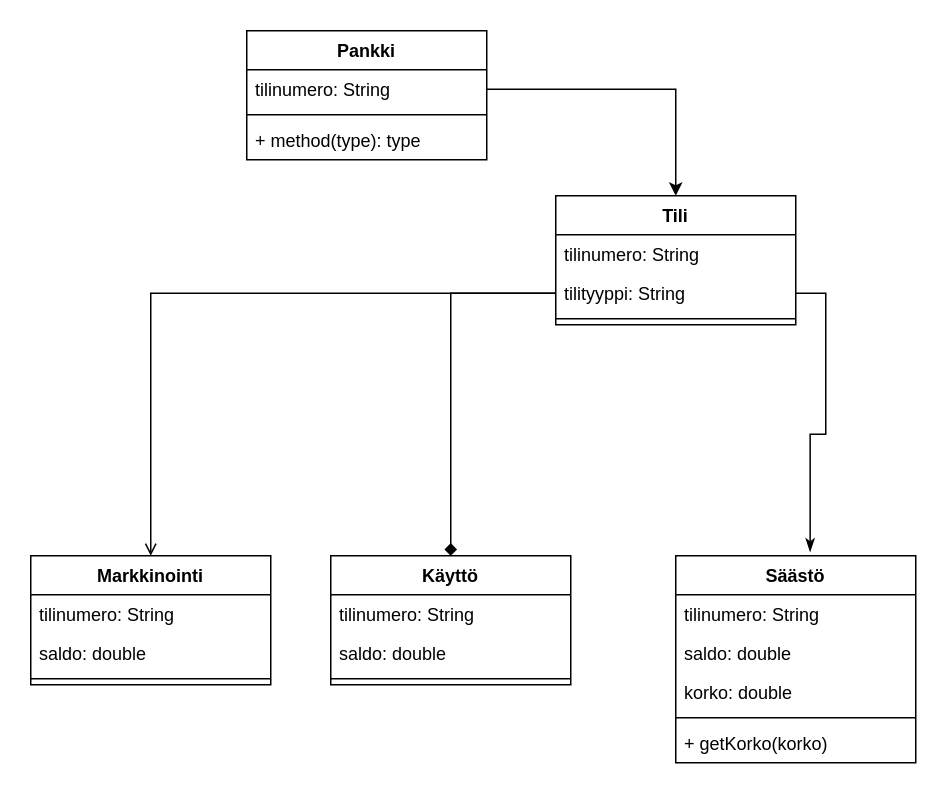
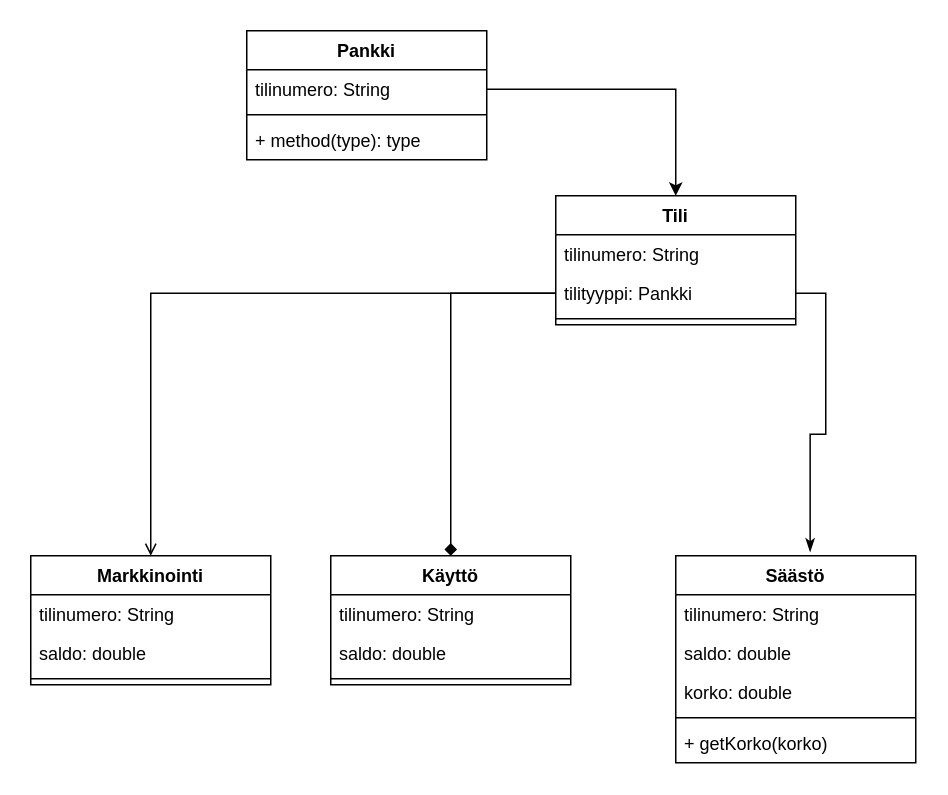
node "tilityyppi: String": label "tilityyppi: String" -> "tilityyppi: Pankki"
